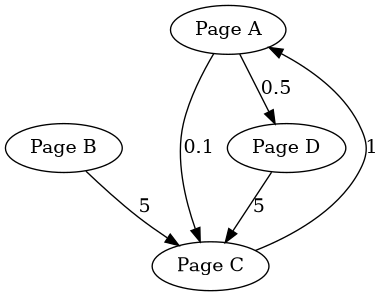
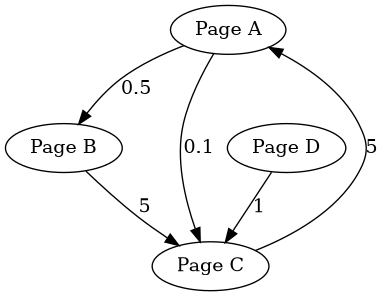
edge "Page A" -> "Page D": now "Page A" -> "Page B"
edge "Page C" -> "Page A": label "1" -> "5"
edge "Page D" -> "Page C": label "5" -> "1"
